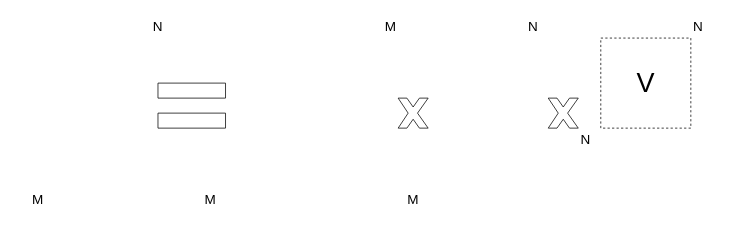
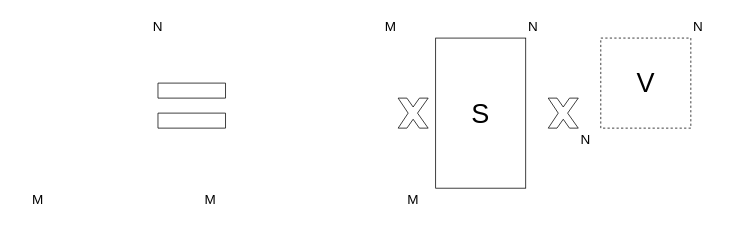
node "S": added
